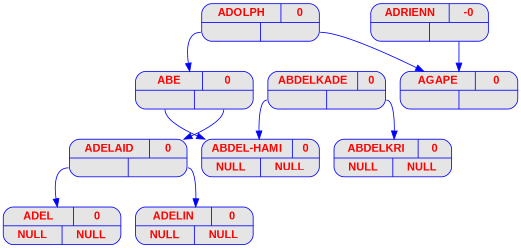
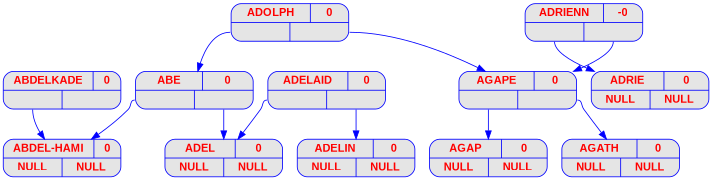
node "ADRIE": added
edge "ABE" -> "ADELAID": now "ABE" -> "ADEL"
node "ABDELKRI": removed
node "AGAP": added
node "AGATH": added
